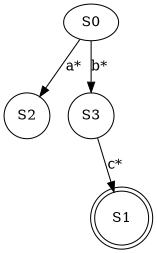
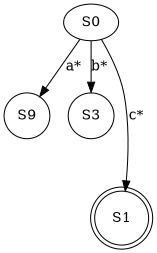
node "S2": label "S2" -> "S9"
edge "S3" -> "S1": now "S0" -> "S1"
